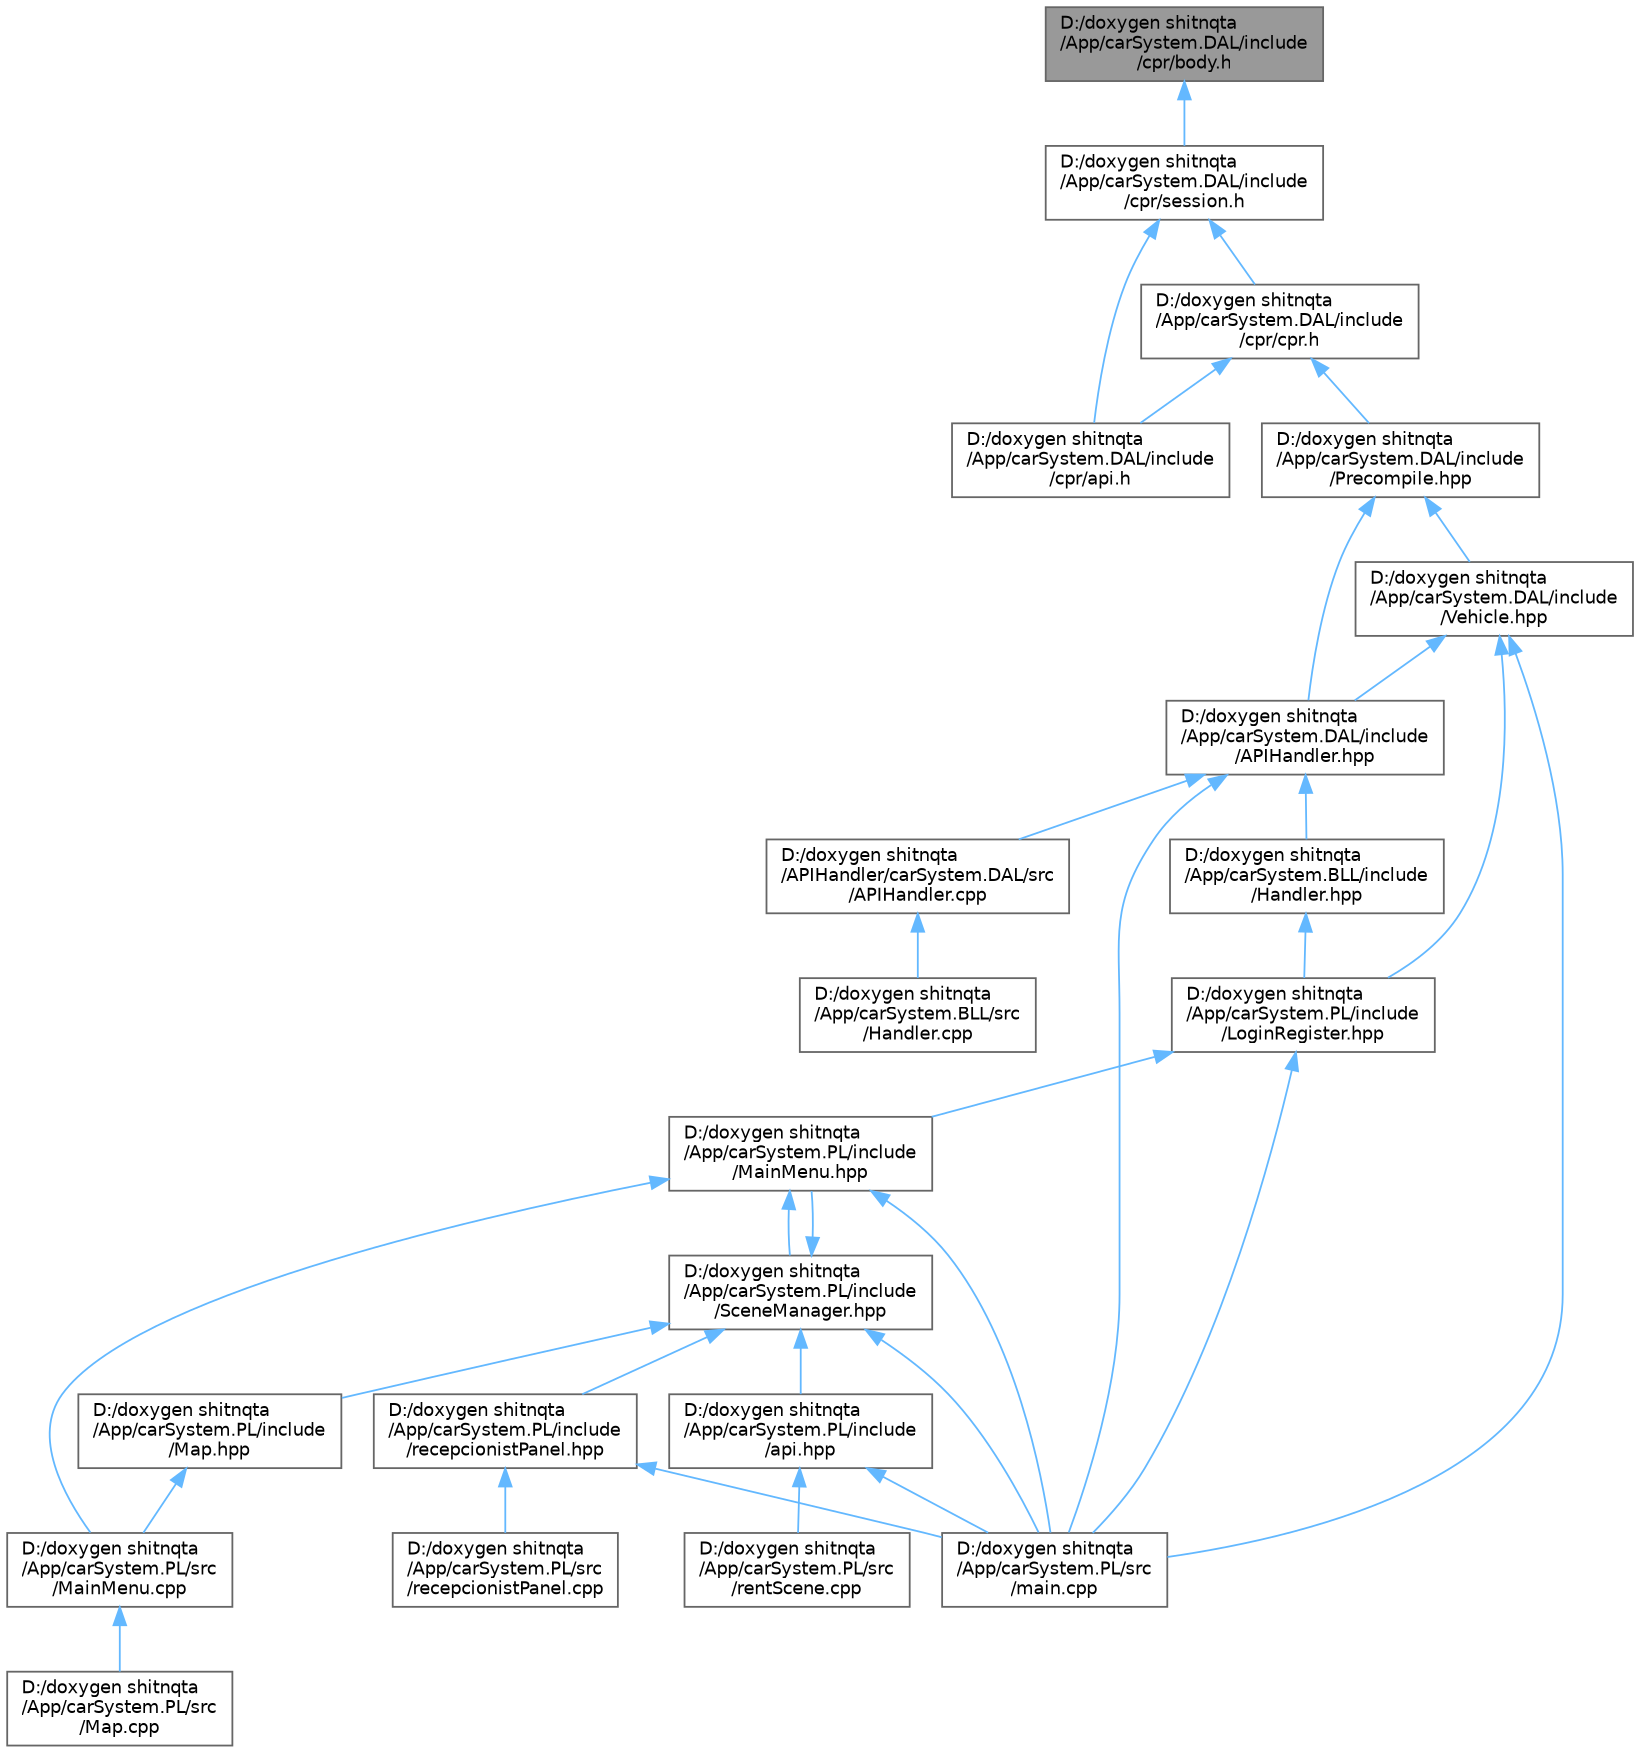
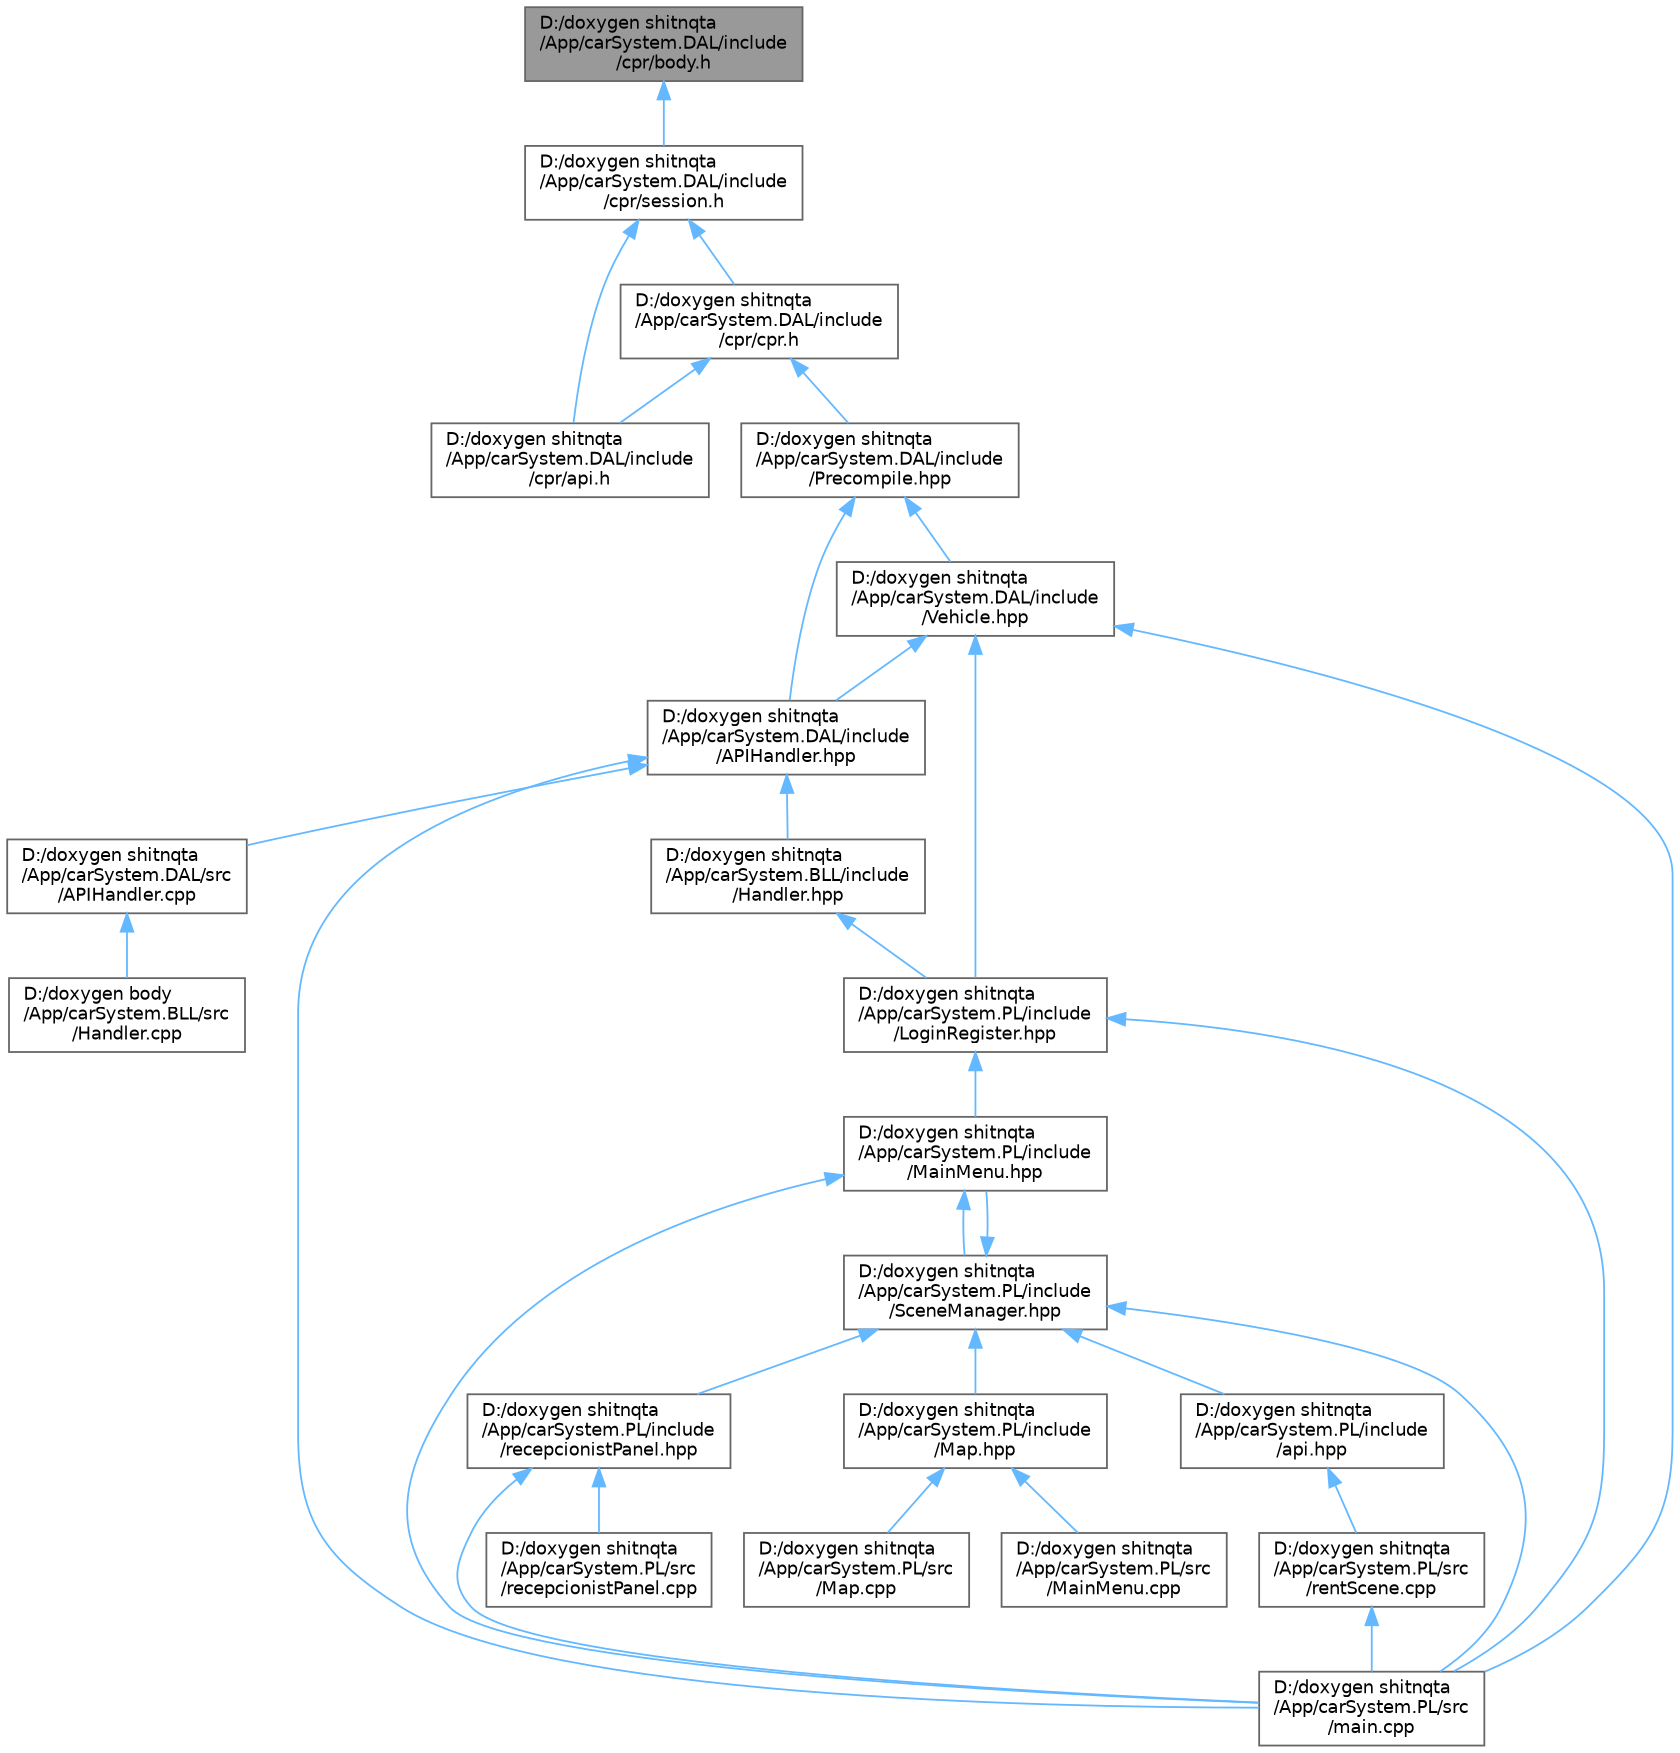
node "D:/doxygen shitnqta /APIHandler/carSystem.DAL/src /APIHandler.cpp": label "D:/doxygen shitnqta /APIHandler/carSystem.DAL/src /APIHandler.cpp" -> "D:/doxygen shitnqta /App/carSystem.DAL/src /APIHandler.cpp"
node "D:/doxygen shitnqta /App/carSystem.BLL/src /Handler.cpp": label "D:/doxygen shitnqta /App/carSystem.BLL/src /Handler.cpp" -> "D:/doxygen body /App/carSystem.BLL/src /Handler.cpp"
edge "D:/doxygen shitnqta /App/carSystem.PL/src /MainMenu.cpp" -> "D:/doxygen shitnqta /App/carSystem.PL/include /MainMenu.hpp": removed
edge "D:/doxygen shitnqta /App/carSystem.PL/src /main.cpp" -> "D:/doxygen shitnqta /App/carSystem.PL/include /api.hpp": now "D:/doxygen shitnqta /App/carSystem.PL/src /main.cpp" -> "D:/doxygen shitnqta /App/carSystem.PL/src /rentScene.cpp"
edge "D:/doxygen shitnqta /App/carSystem.PL/src /Map.cpp" -> "D:/doxygen shitnqta /App/carSystem.PL/src /MainMenu.cpp": now "D:/doxygen shitnqta /App/carSystem.PL/src /Map.cpp" -> "D:/doxygen shitnqta /App/carSystem.PL/include /Map.hpp"
